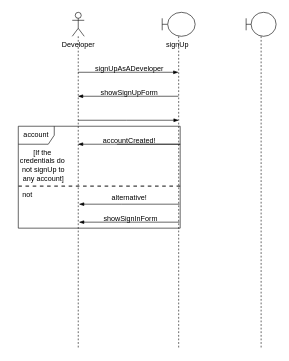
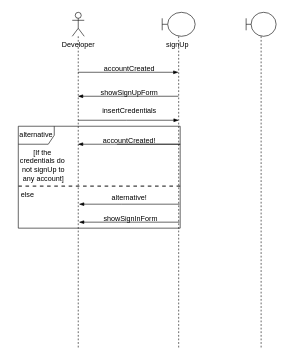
node "signUpAsADeveloper": label "signUpAsADeveloper" -> "accountCreated"
node "insertCredentials": added
node "account": label "account" -> "alternative"
node "not": label "not" -> "else"
